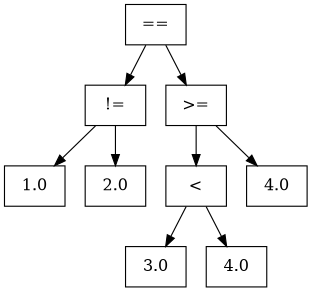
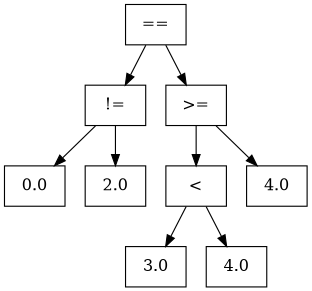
node "1.0": label "1.0" -> "0.0"
